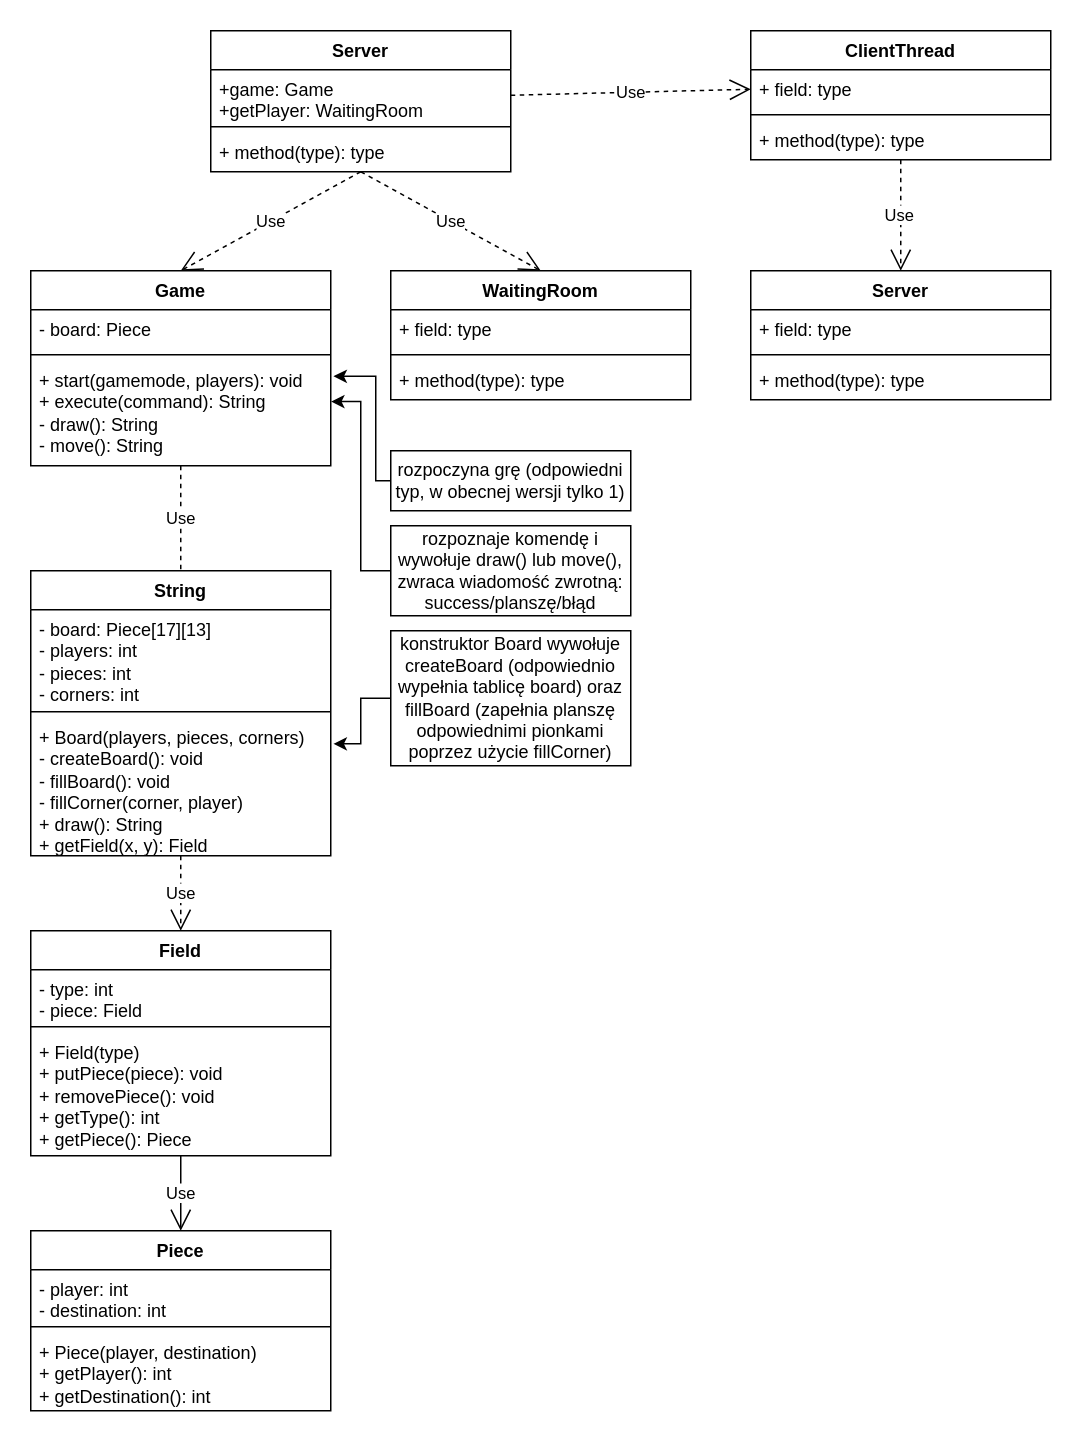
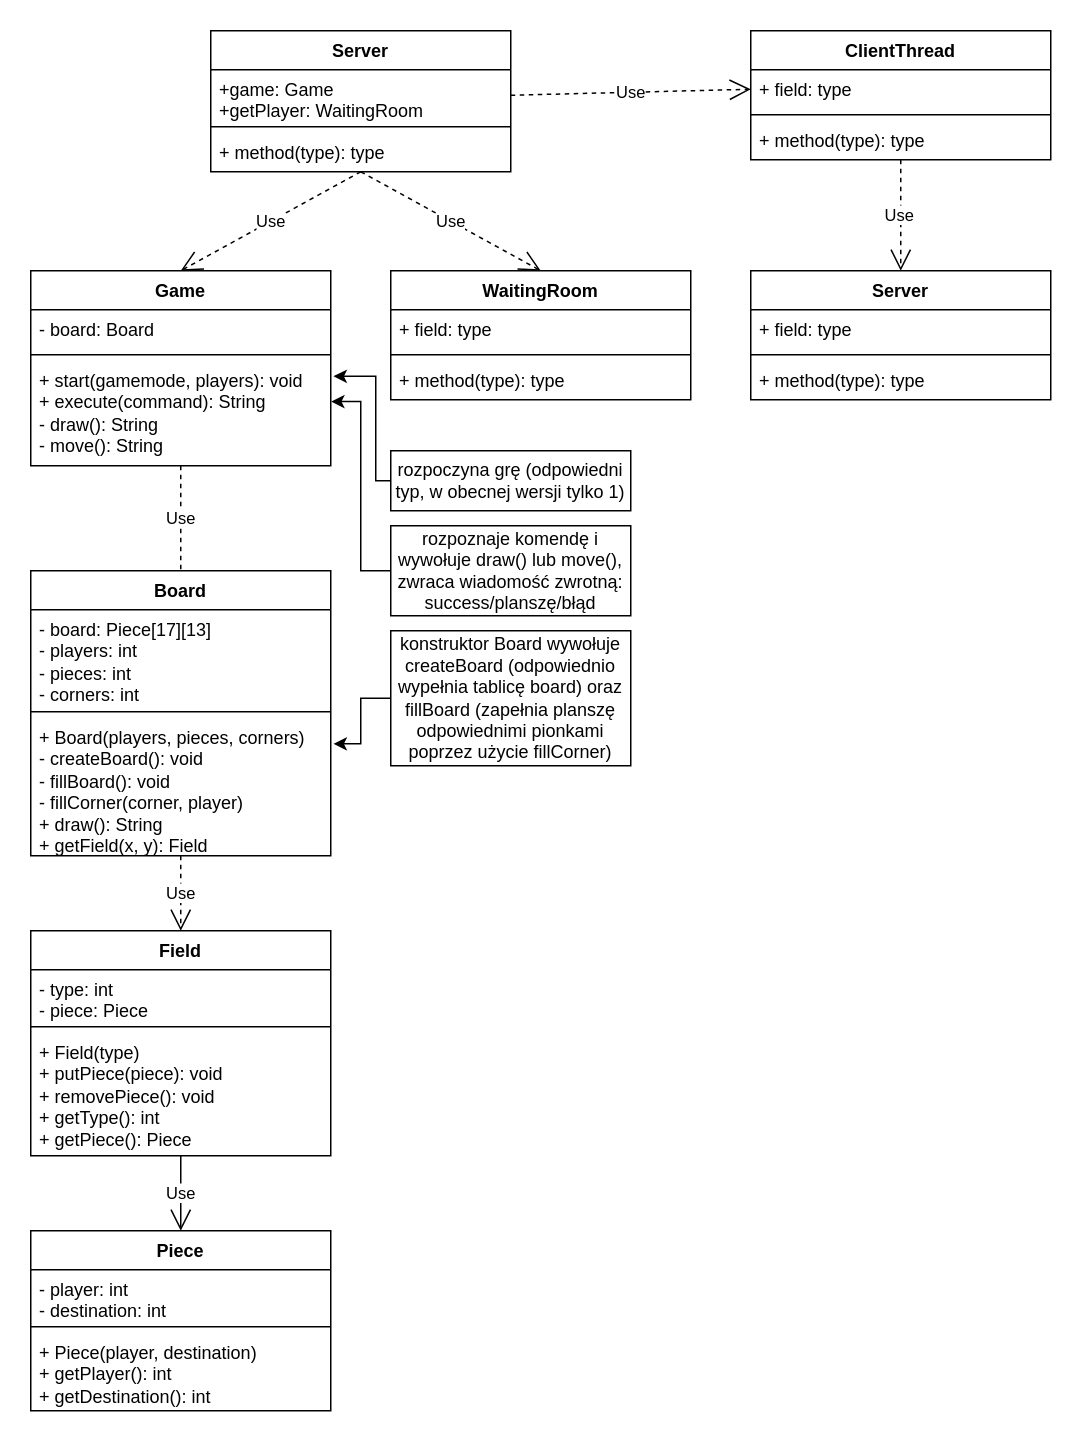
node "- board: Piece": label "- board: Piece" -> "- board: Board"
node "String": label "String" -> "Board"
node "- type: int - piece: Field": label "- type: int - piece: Field" -> "- type: int - piece: Piece"
